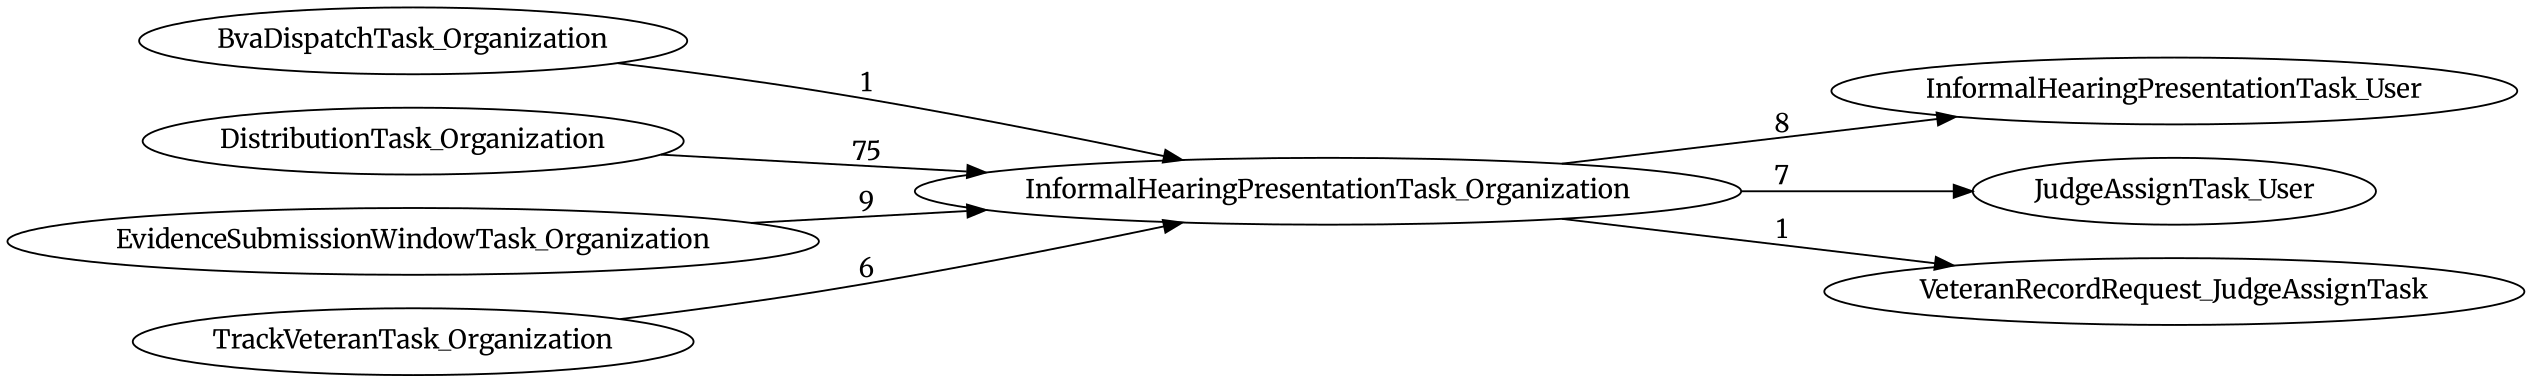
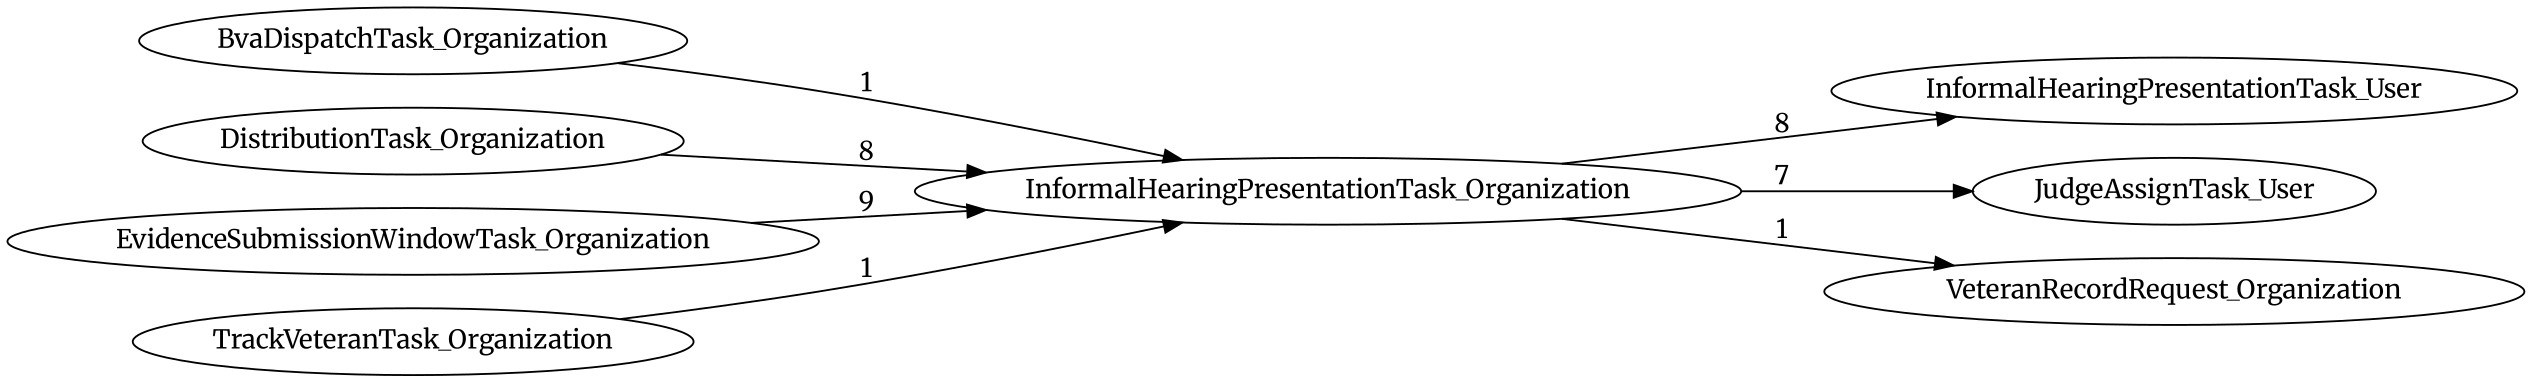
edge "DistributionTask_Organization" -> "InformalHearingPresentationTask_Organization": label "75" -> "8"
edge "TrackVeteranTask_Organization" -> "InformalHearingPresentationTask_Organization": label "6" -> "1"
node "VeteranRecordRequest_JudgeAssignTask": label "VeteranRecordRequest_JudgeAssignTask" -> "VeteranRecordRequest_Organization"
